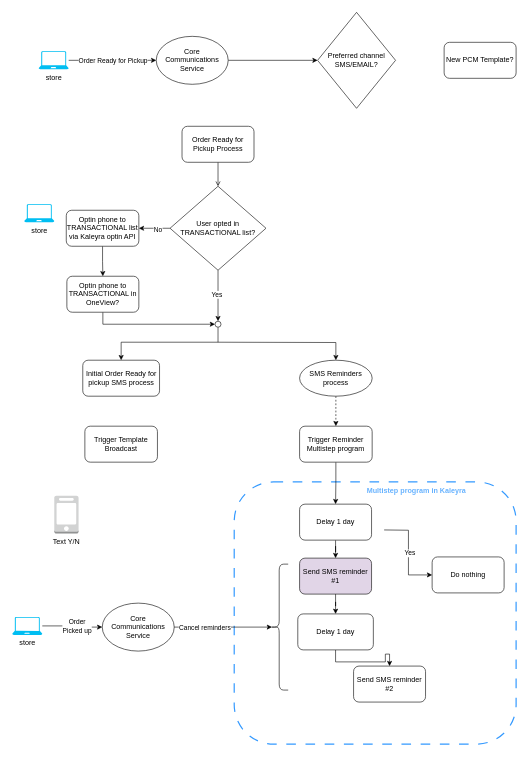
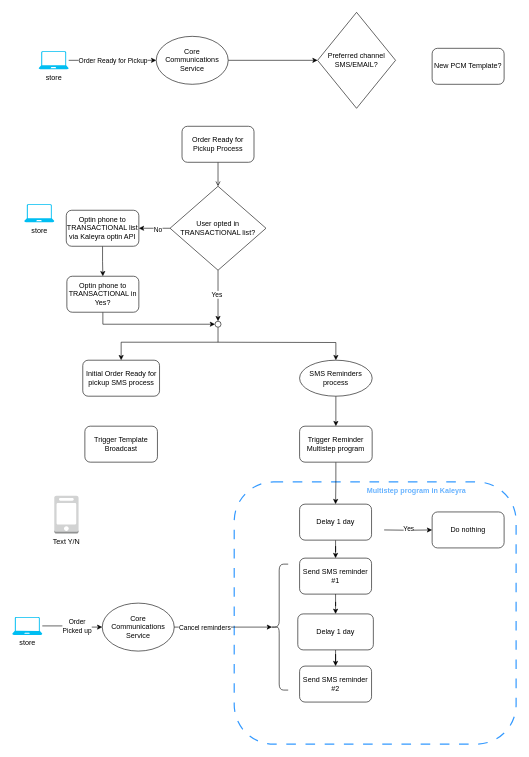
node "New PCM Template?": moved (480, 60) -> (468, 66)
node "Optin phone to TRANSACTIONAL in OneView?": label "Optin phone to TRANSACTIONAL in OneView?" -> "Optin phone to TRANSACTIONAL in Yes?"
edge "SMS Reminders process" -> "Trigger Reminder Multistep program": style dashed -> solid
node "Do nothing": moved (468, 575) -> (468, 530)
node "Send SMS reminder #1": fillcolor #e1d5e7 -> #ffffff
node "Send SMS reminder #2": moved (390, 684) -> (336, 684)
